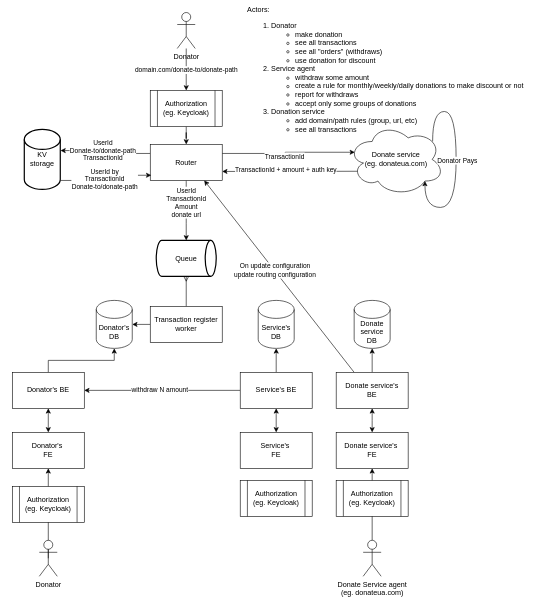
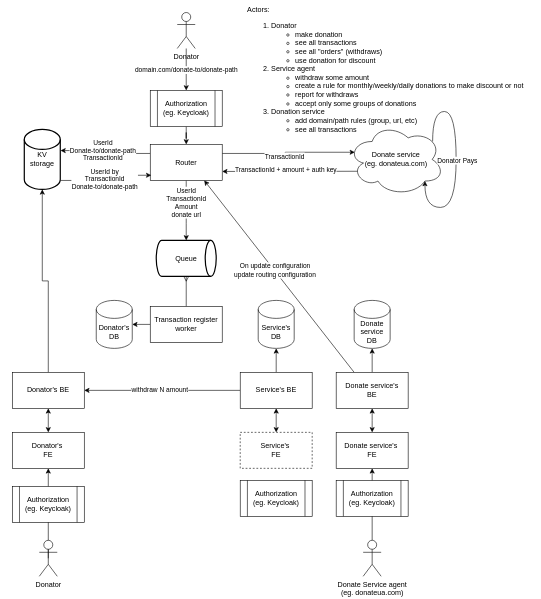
edge "Donator's BE" -> "Donator's DB": now "Donator's BE" -> "KV storage"
node "Service's FE": style solid -> dashed
